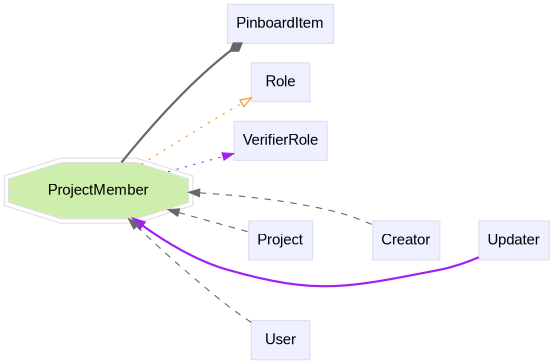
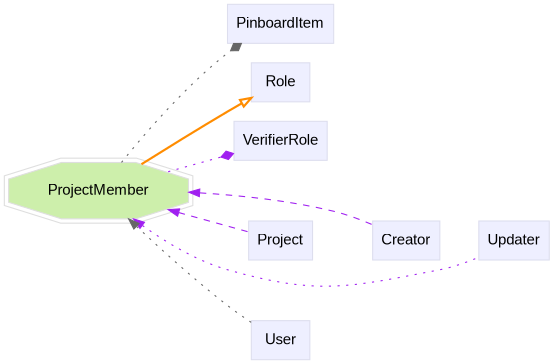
edge "ProjectMember" -> "PinboardItem": style bold -> dotted
edge "ProjectMember" -> "Role": style dotted -> bold
edge "ProjectMember" -> "VerifierRole": arrowhead normal -> diamond
edge "Creator" -> "ProjectMember": color gray40 -> purple
edge "Project" -> "ProjectMember": color gray40 -> purple
edge "User" -> "ProjectMember": style dashed -> dotted
edge "Updater" -> "ProjectMember": style bold -> dotted
